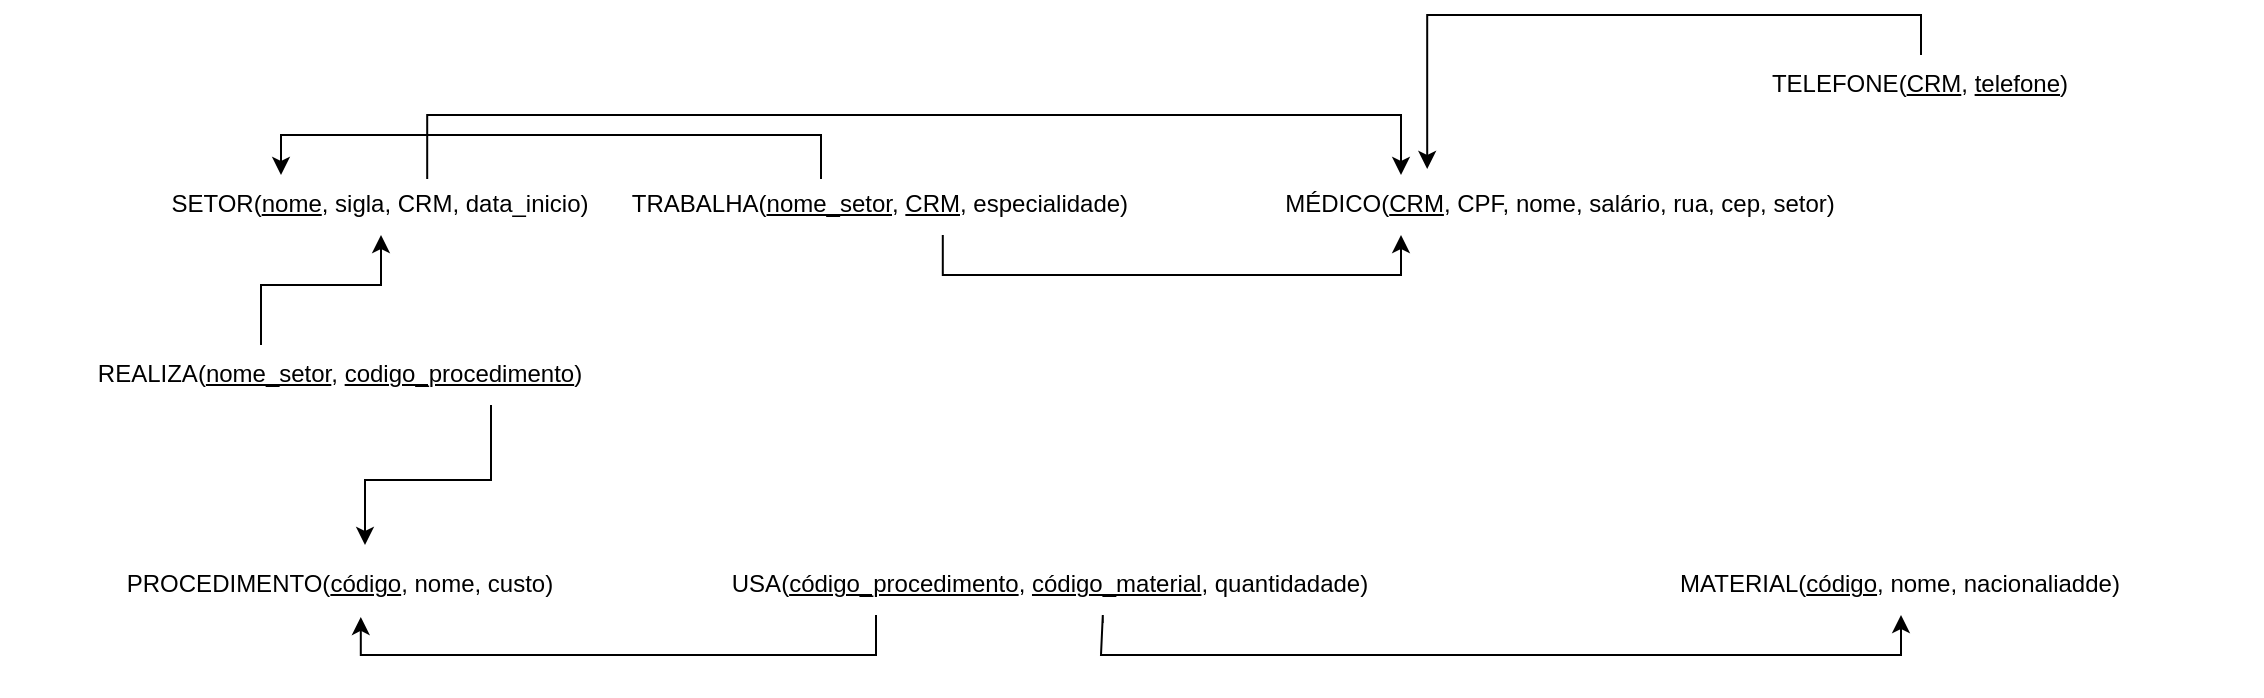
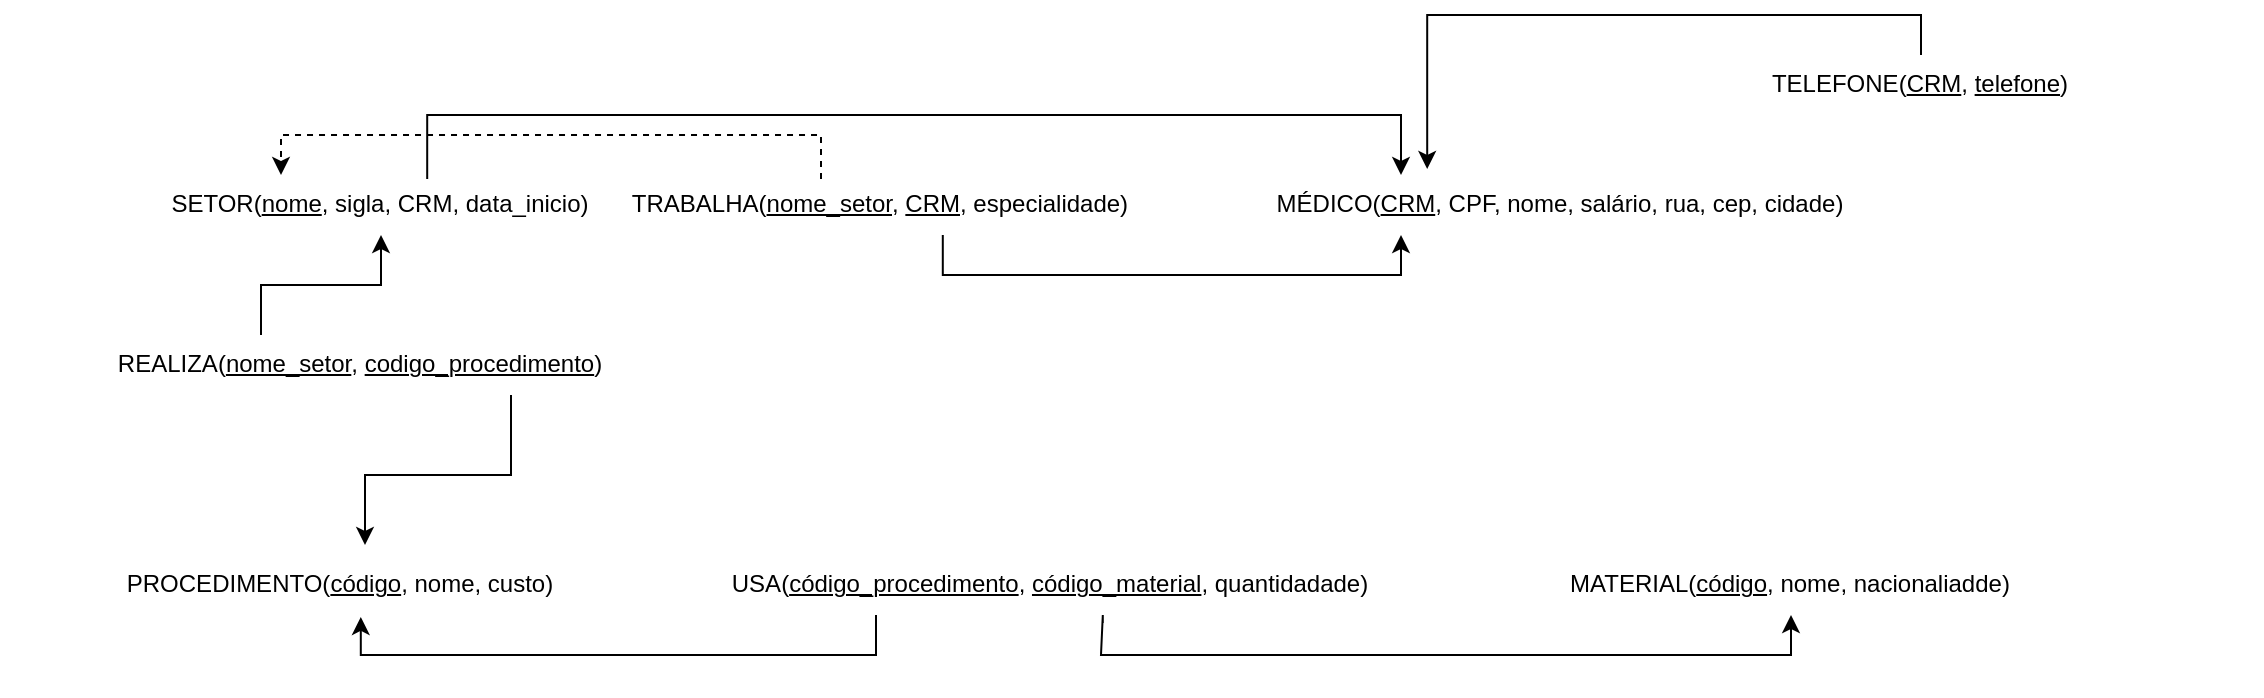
edge "TRABALHA(nome_setor, CRM, especialidade)" -> "SETOR(nome, sigla, CRM, data_inicio)": style solid -> dashed
node "MÉDICO(CRM, CPF, nome, salário, rua, cep, setor)": label "MÉDICO(CRM, CPF, nome, salário, rua, cep, setor)" -> "MÉDICO(CRM, CPF, nome, salário, rua, cep, cidade)"
node "REALIZA(nome_setor, codigo_procedimento)": moved (341, 375) -> (361, 365)
node "MATERIAL(código, nome, nacionaliadde)": moved (1901, 585) -> (1791, 585)
